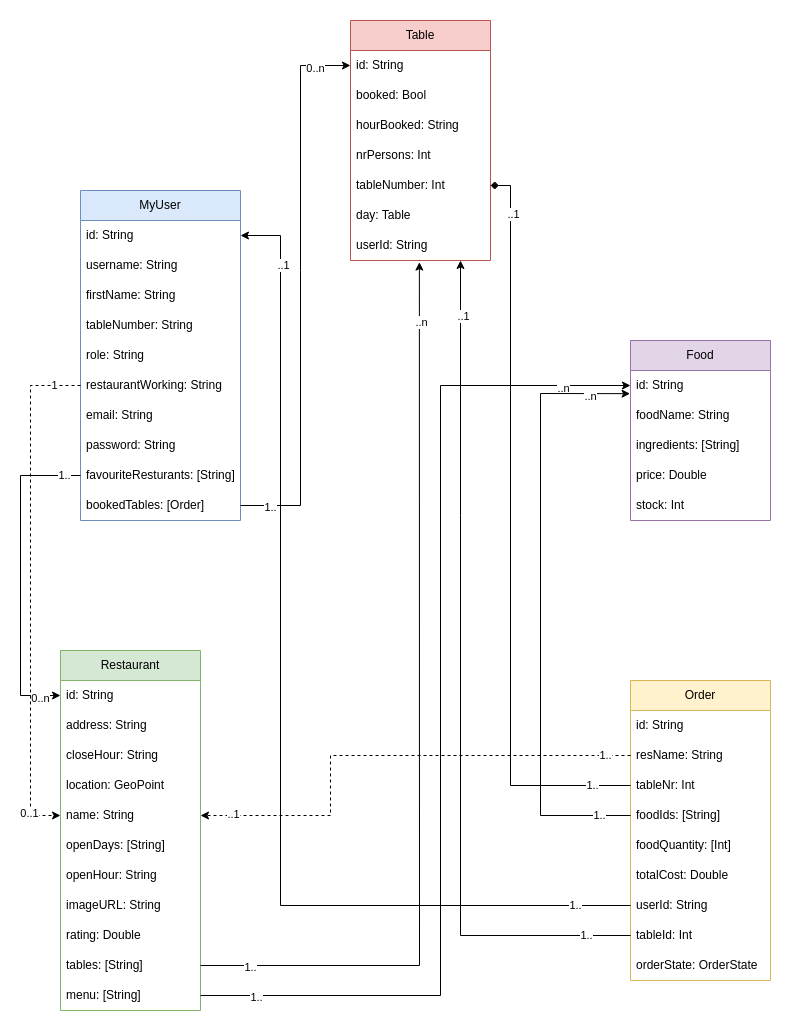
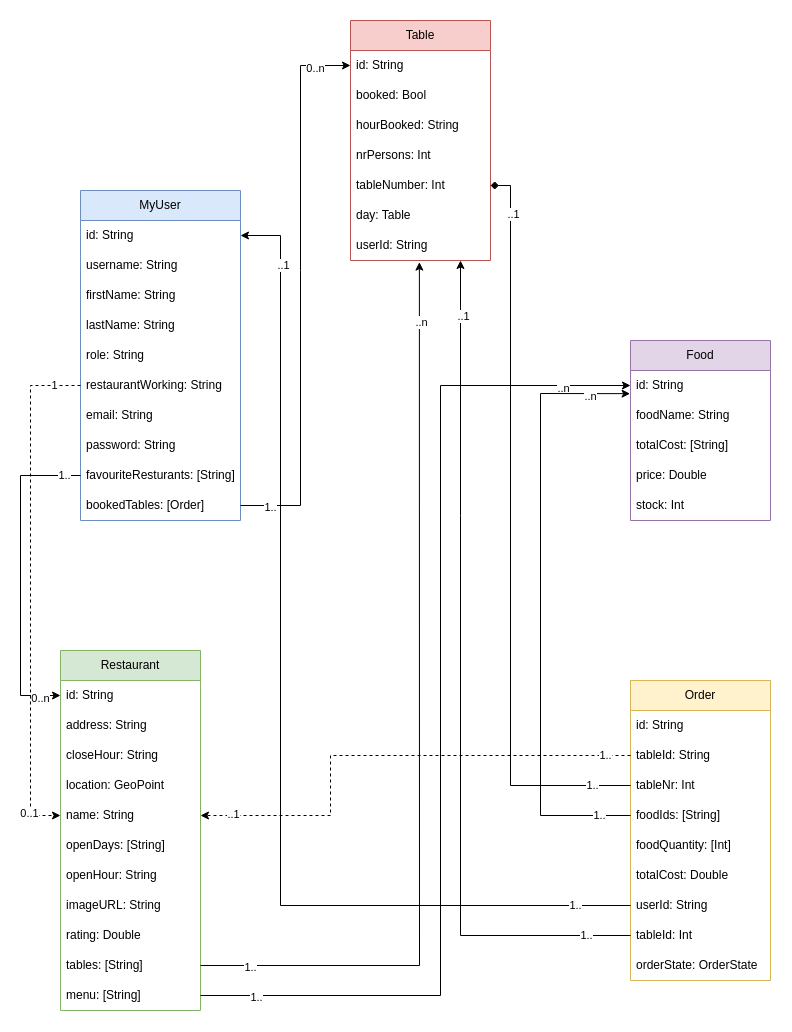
node "tableNumber: String": label "tableNumber: String" -> "lastName: String"
node "ingredients: [String]": label "ingredients: [String]" -> "totalCost: [String]"
node "resName: String": label "resName: String" -> "tableId: String"
